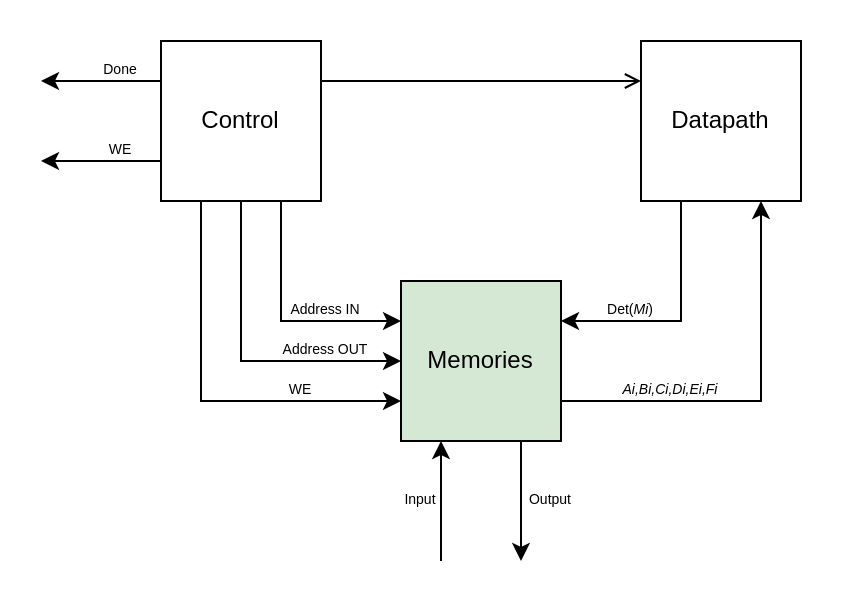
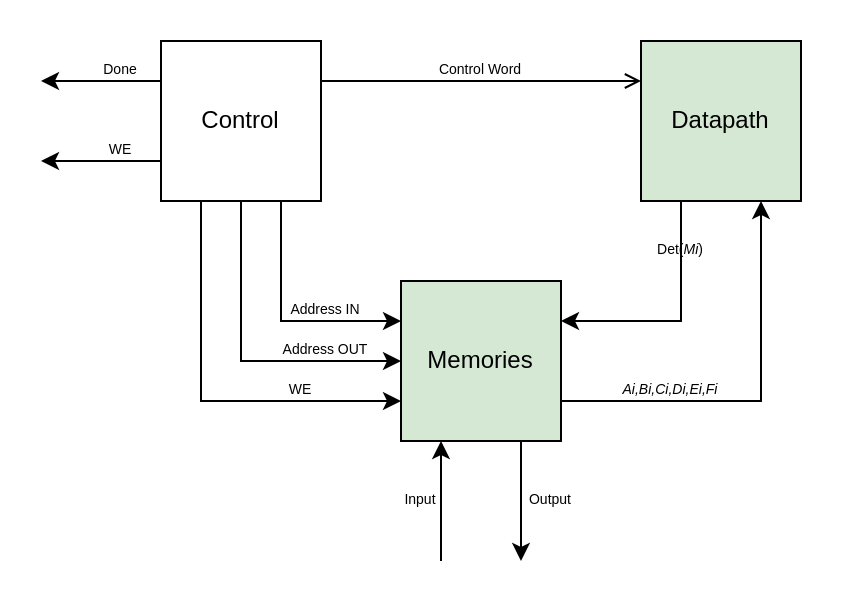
node "Control Word": added
node "Datapath": fillcolor #ffffff -> #d5e8d4
node "Det(Mi)": moved (631, 311) -> (681, 251)
